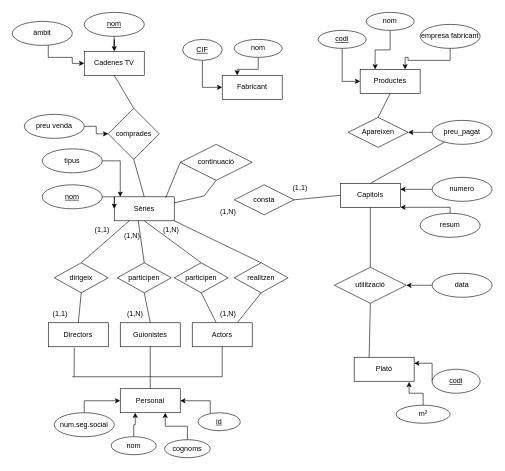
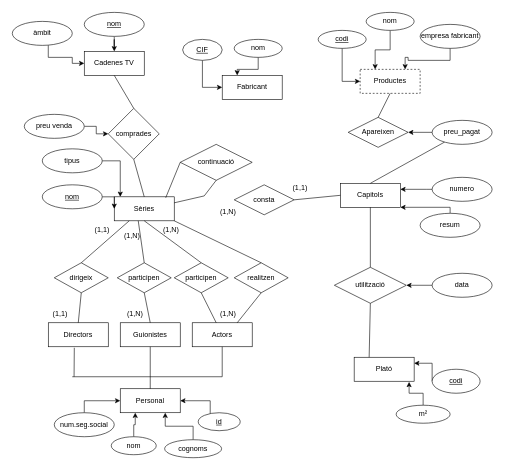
node "Productes": style solid -> dashed
node "cognoms": size 46x18 -> 57x18
